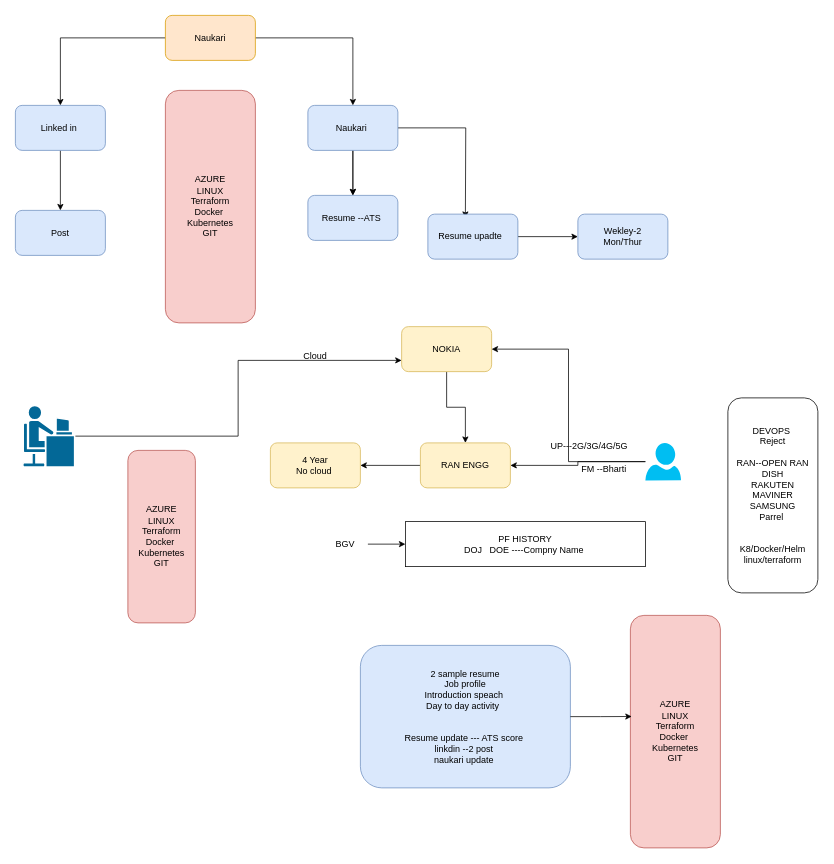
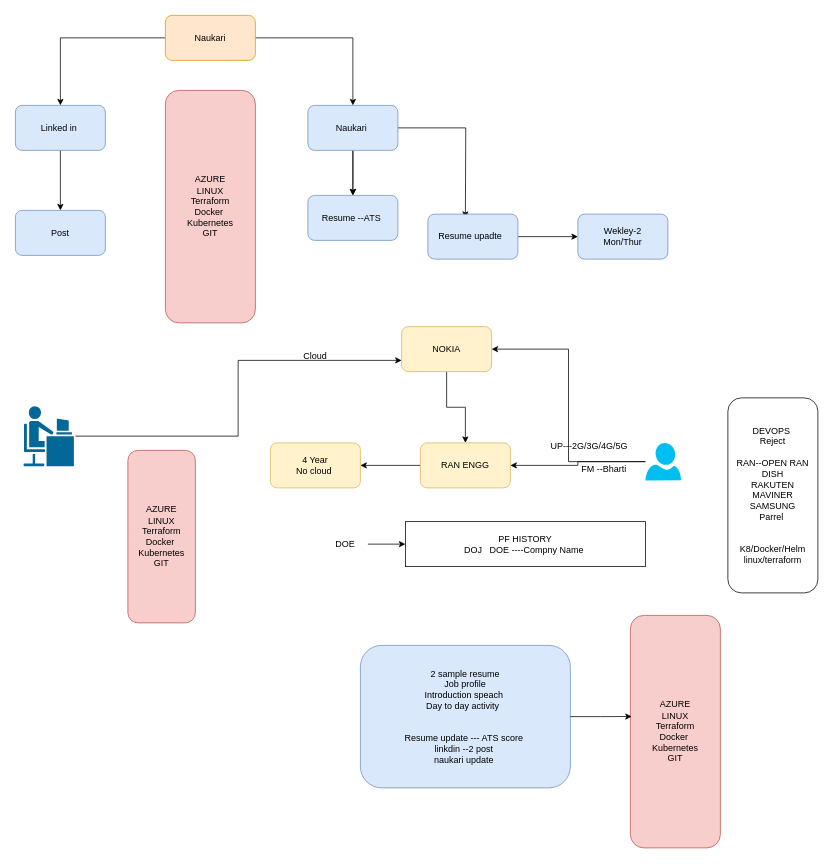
node "BGV": label "BGV" -> "DOE"
